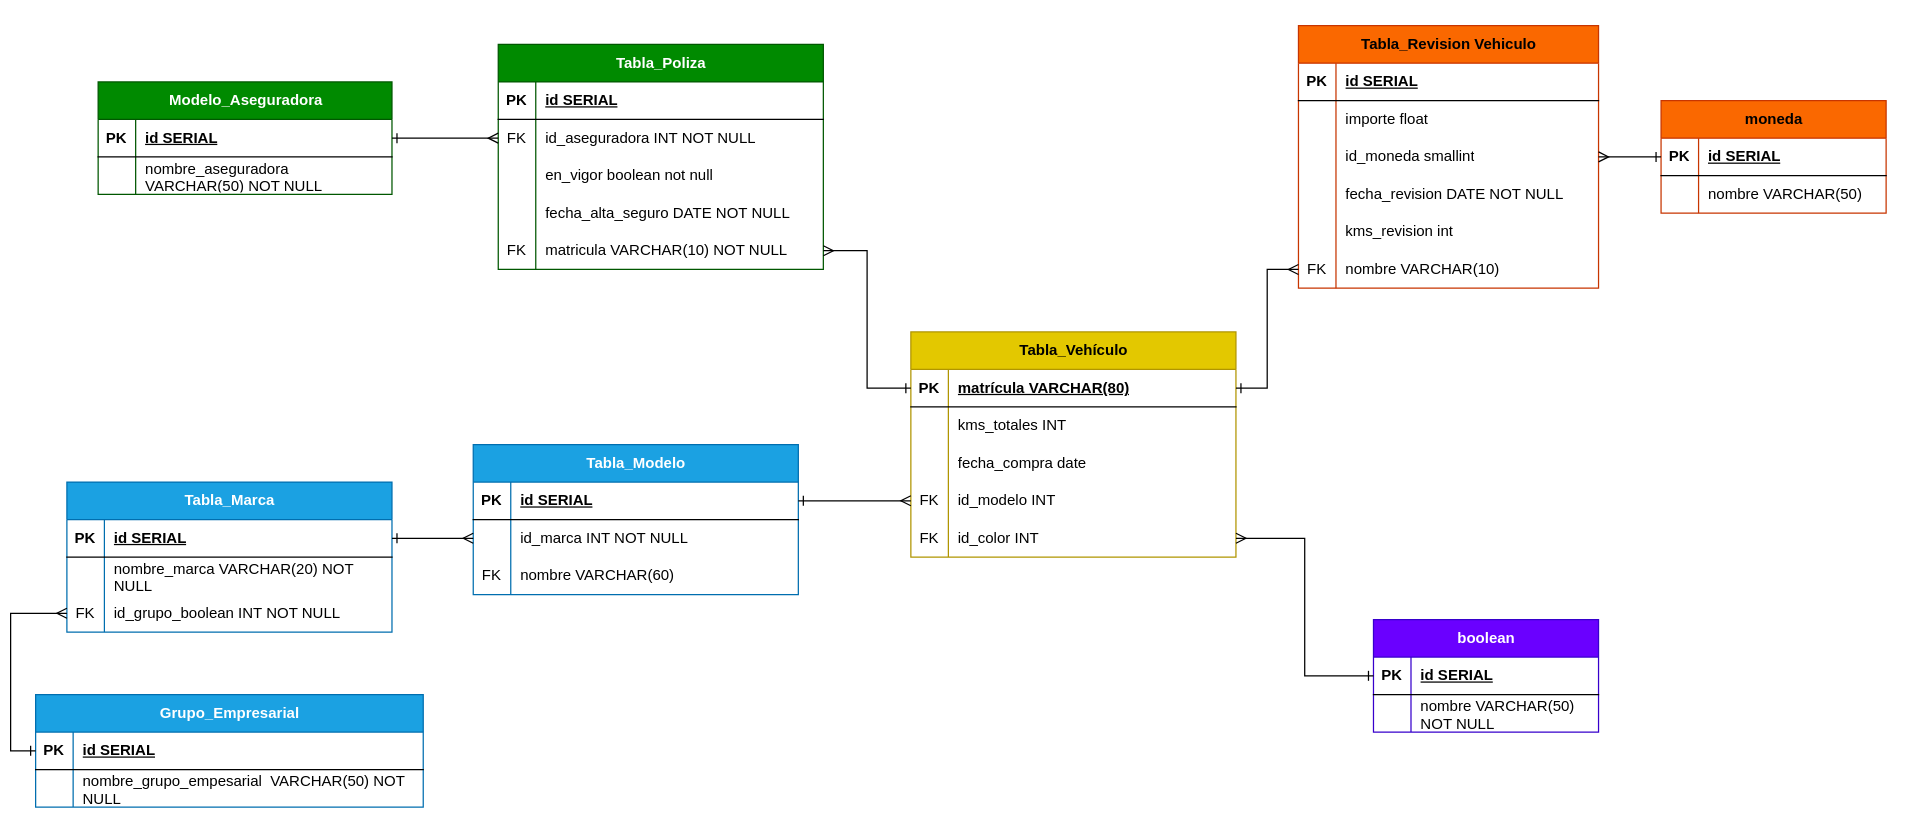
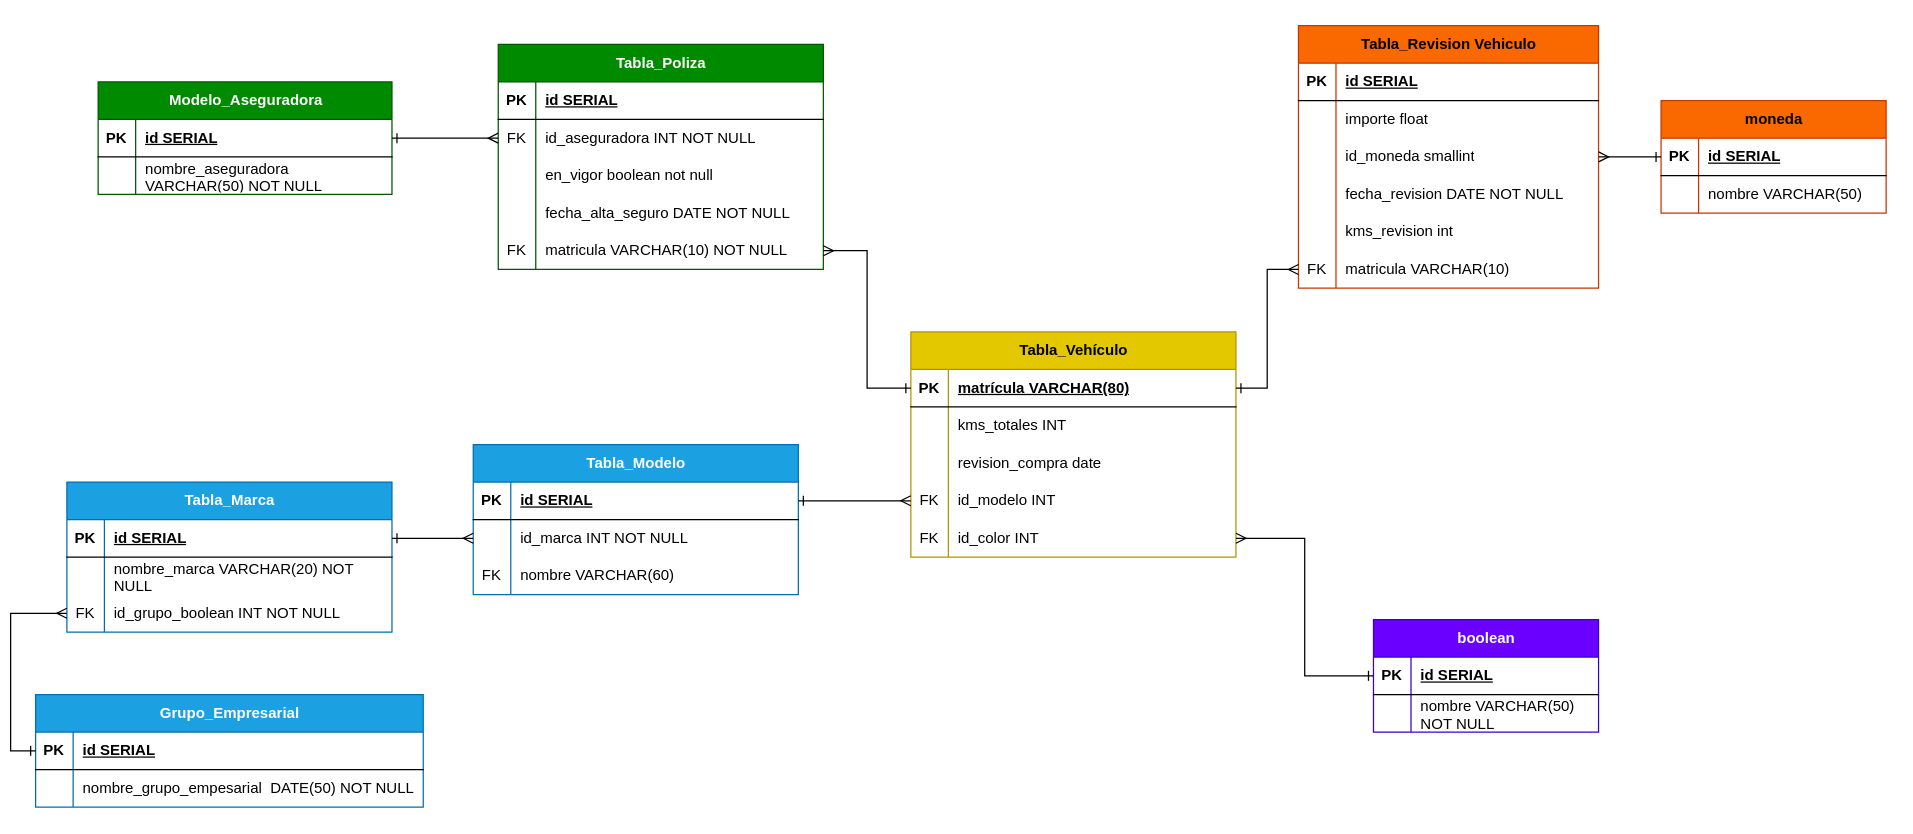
node "nombre VARCHAR(10)": label "nombre VARCHAR(10)" -> "matricula VARCHAR(10)"
node "fecha_compra date": label "fecha_compra date" -> "revision_compra date"
node "nombre_grupo_empesarial VARCHAR(50) NOT NULL": label "nombre_grupo_empesarial VARCHAR(50) NOT NULL" -> "nombre_grupo_empesarial DATE(50) NOT NULL"
